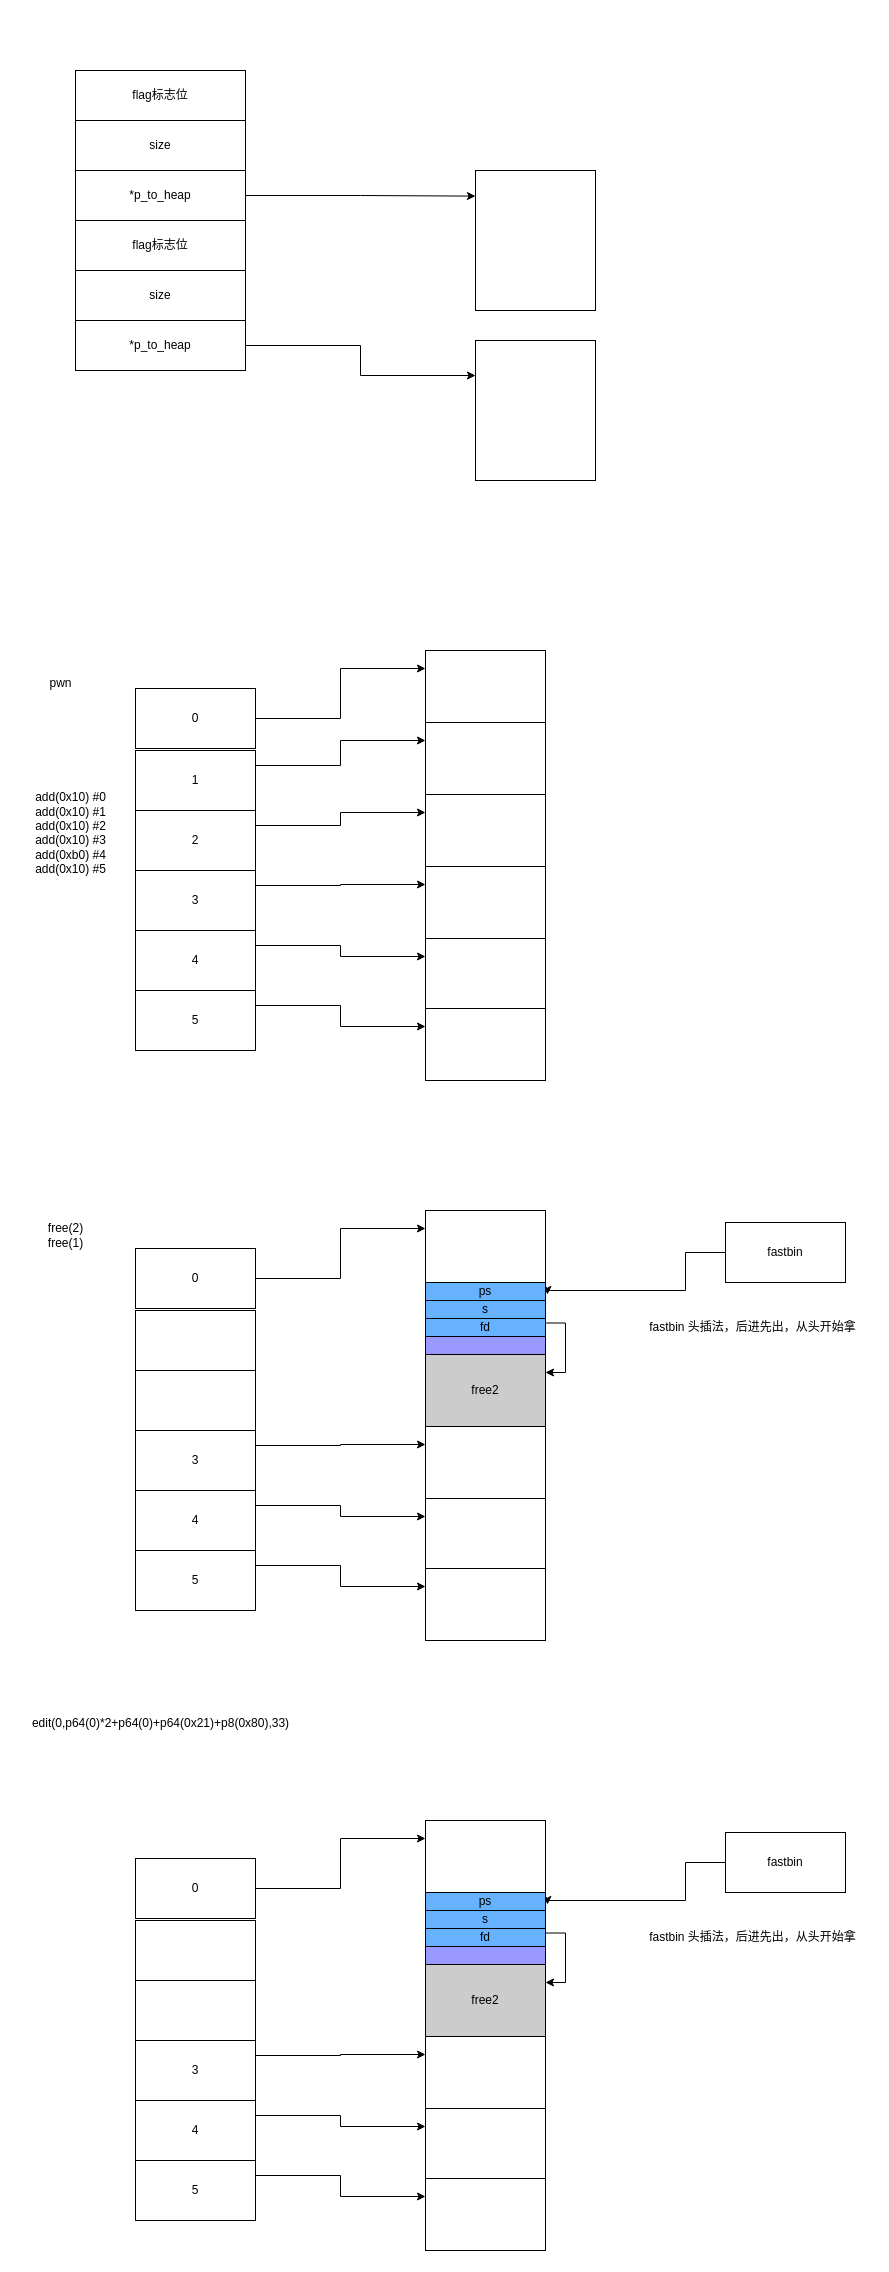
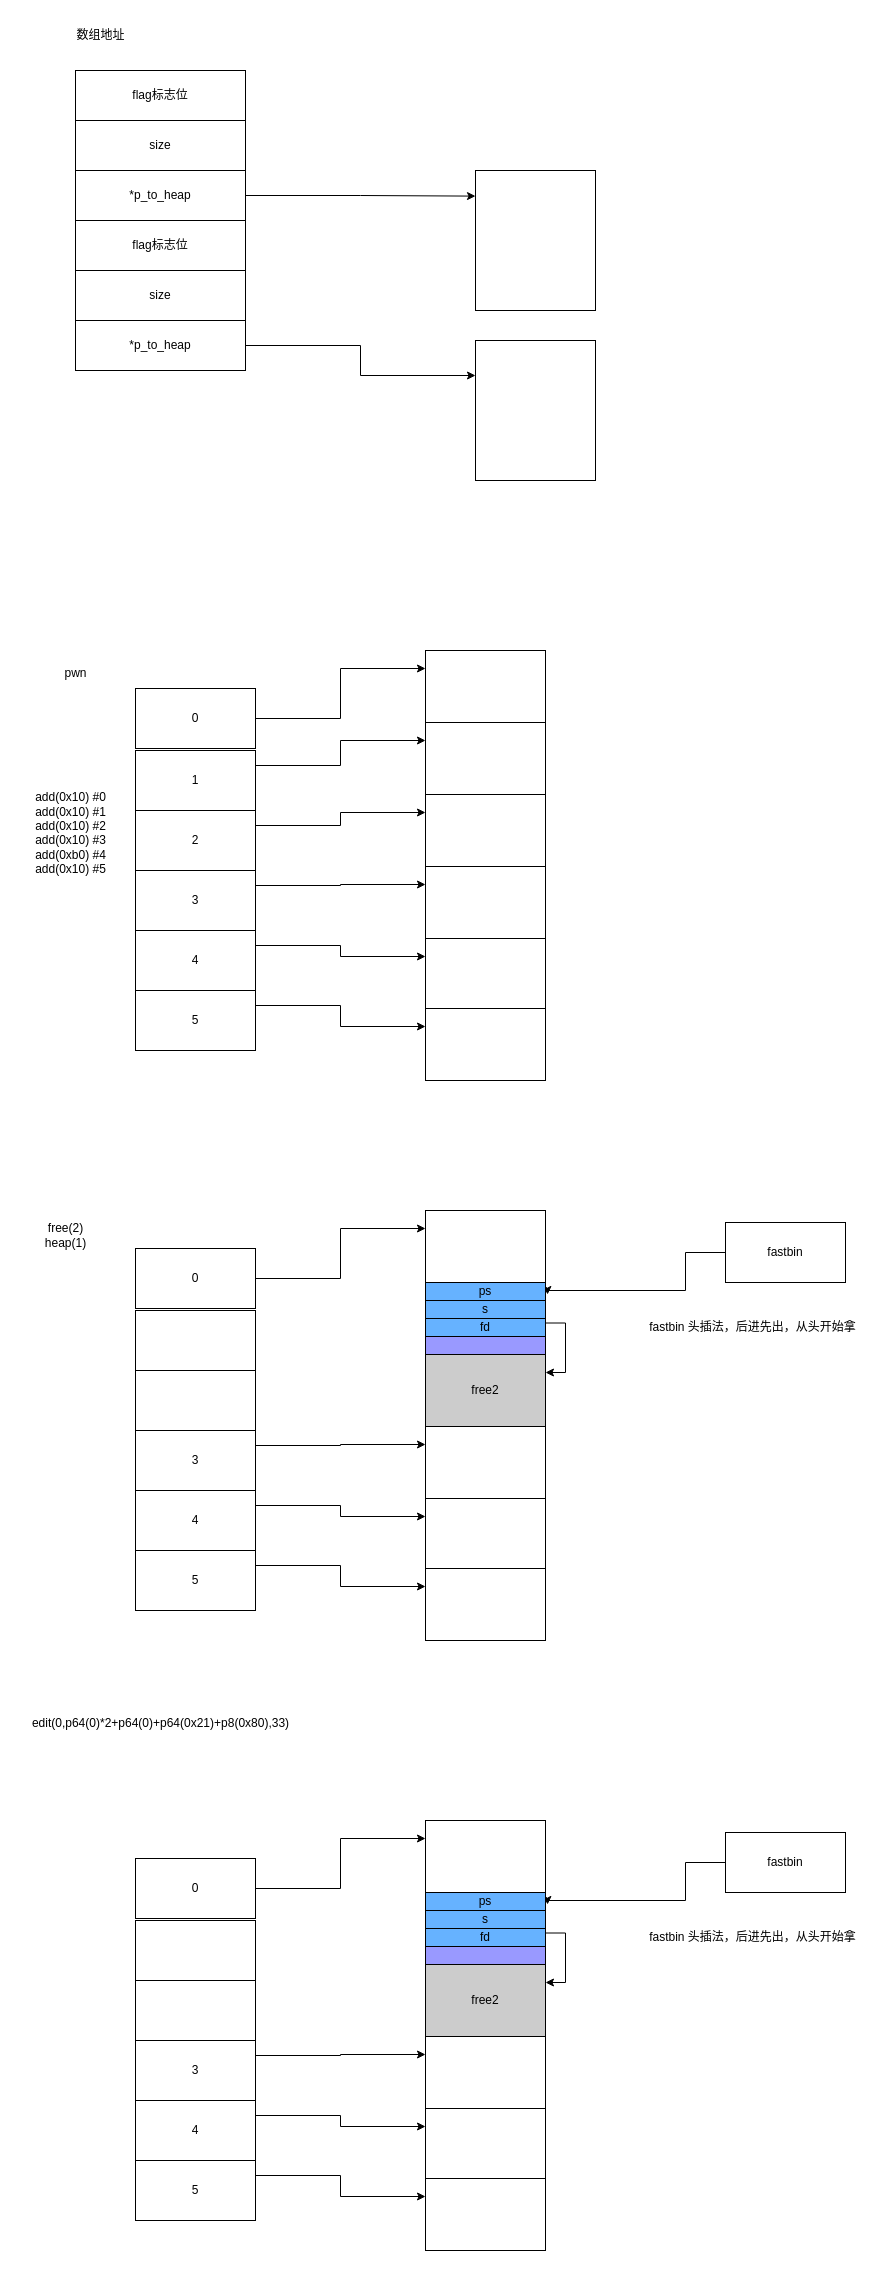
node "数组地址": added
node "pwn": moved (61, 684) -> (76, 674)
node "free(2) free(1)": label "free(2) free(1)" -> "free(2) heap(1)"
